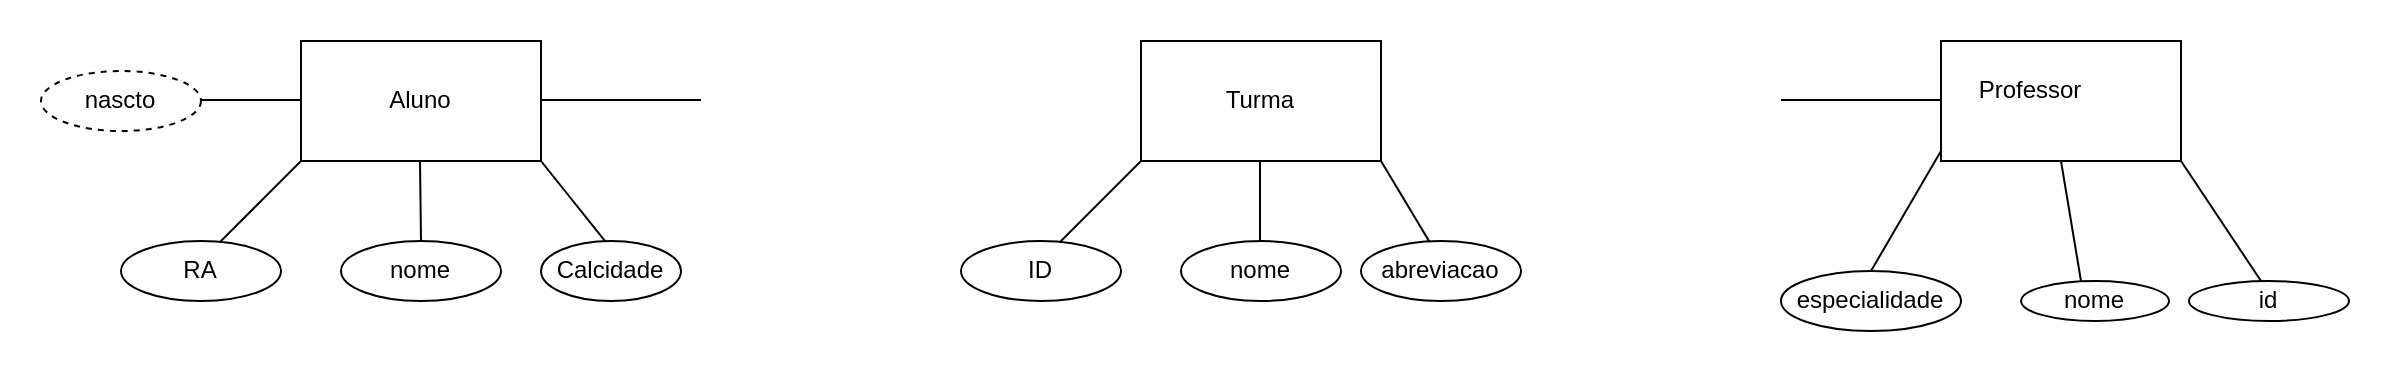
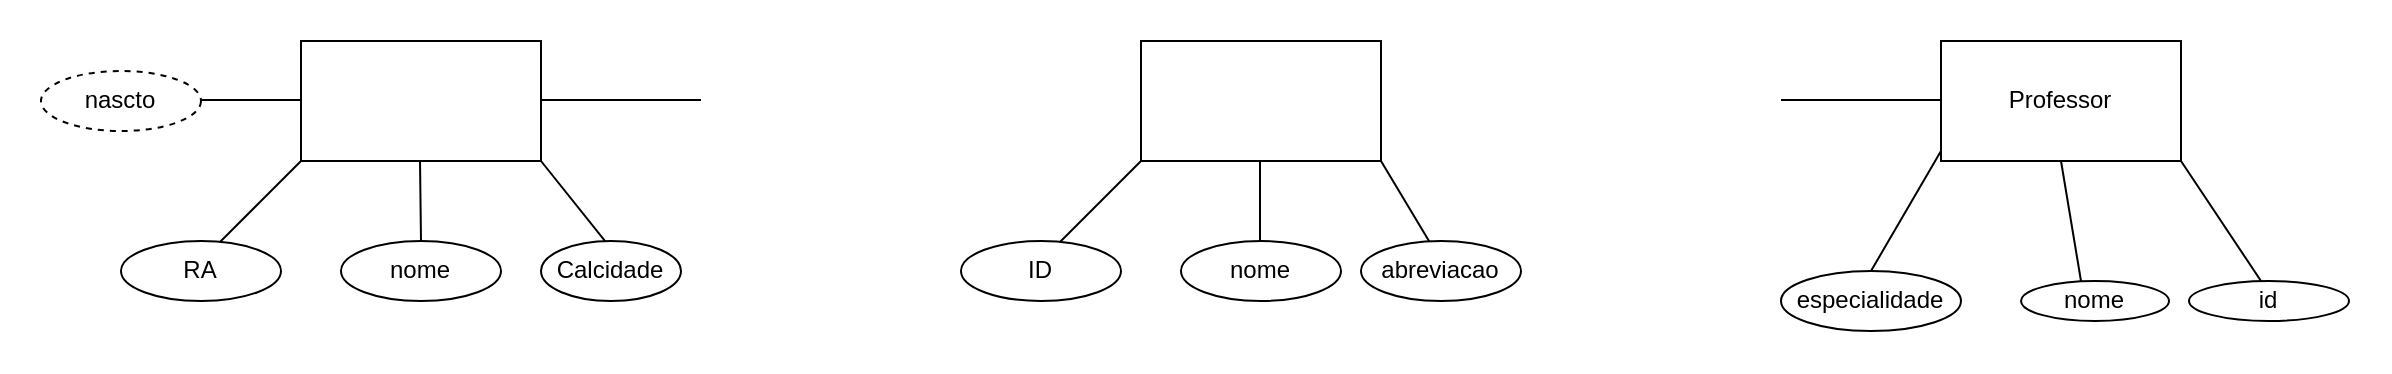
node "Professor": moved (2031, 91) -> (2061, 101)
node "Aluno": removed
node "Turma": removed
